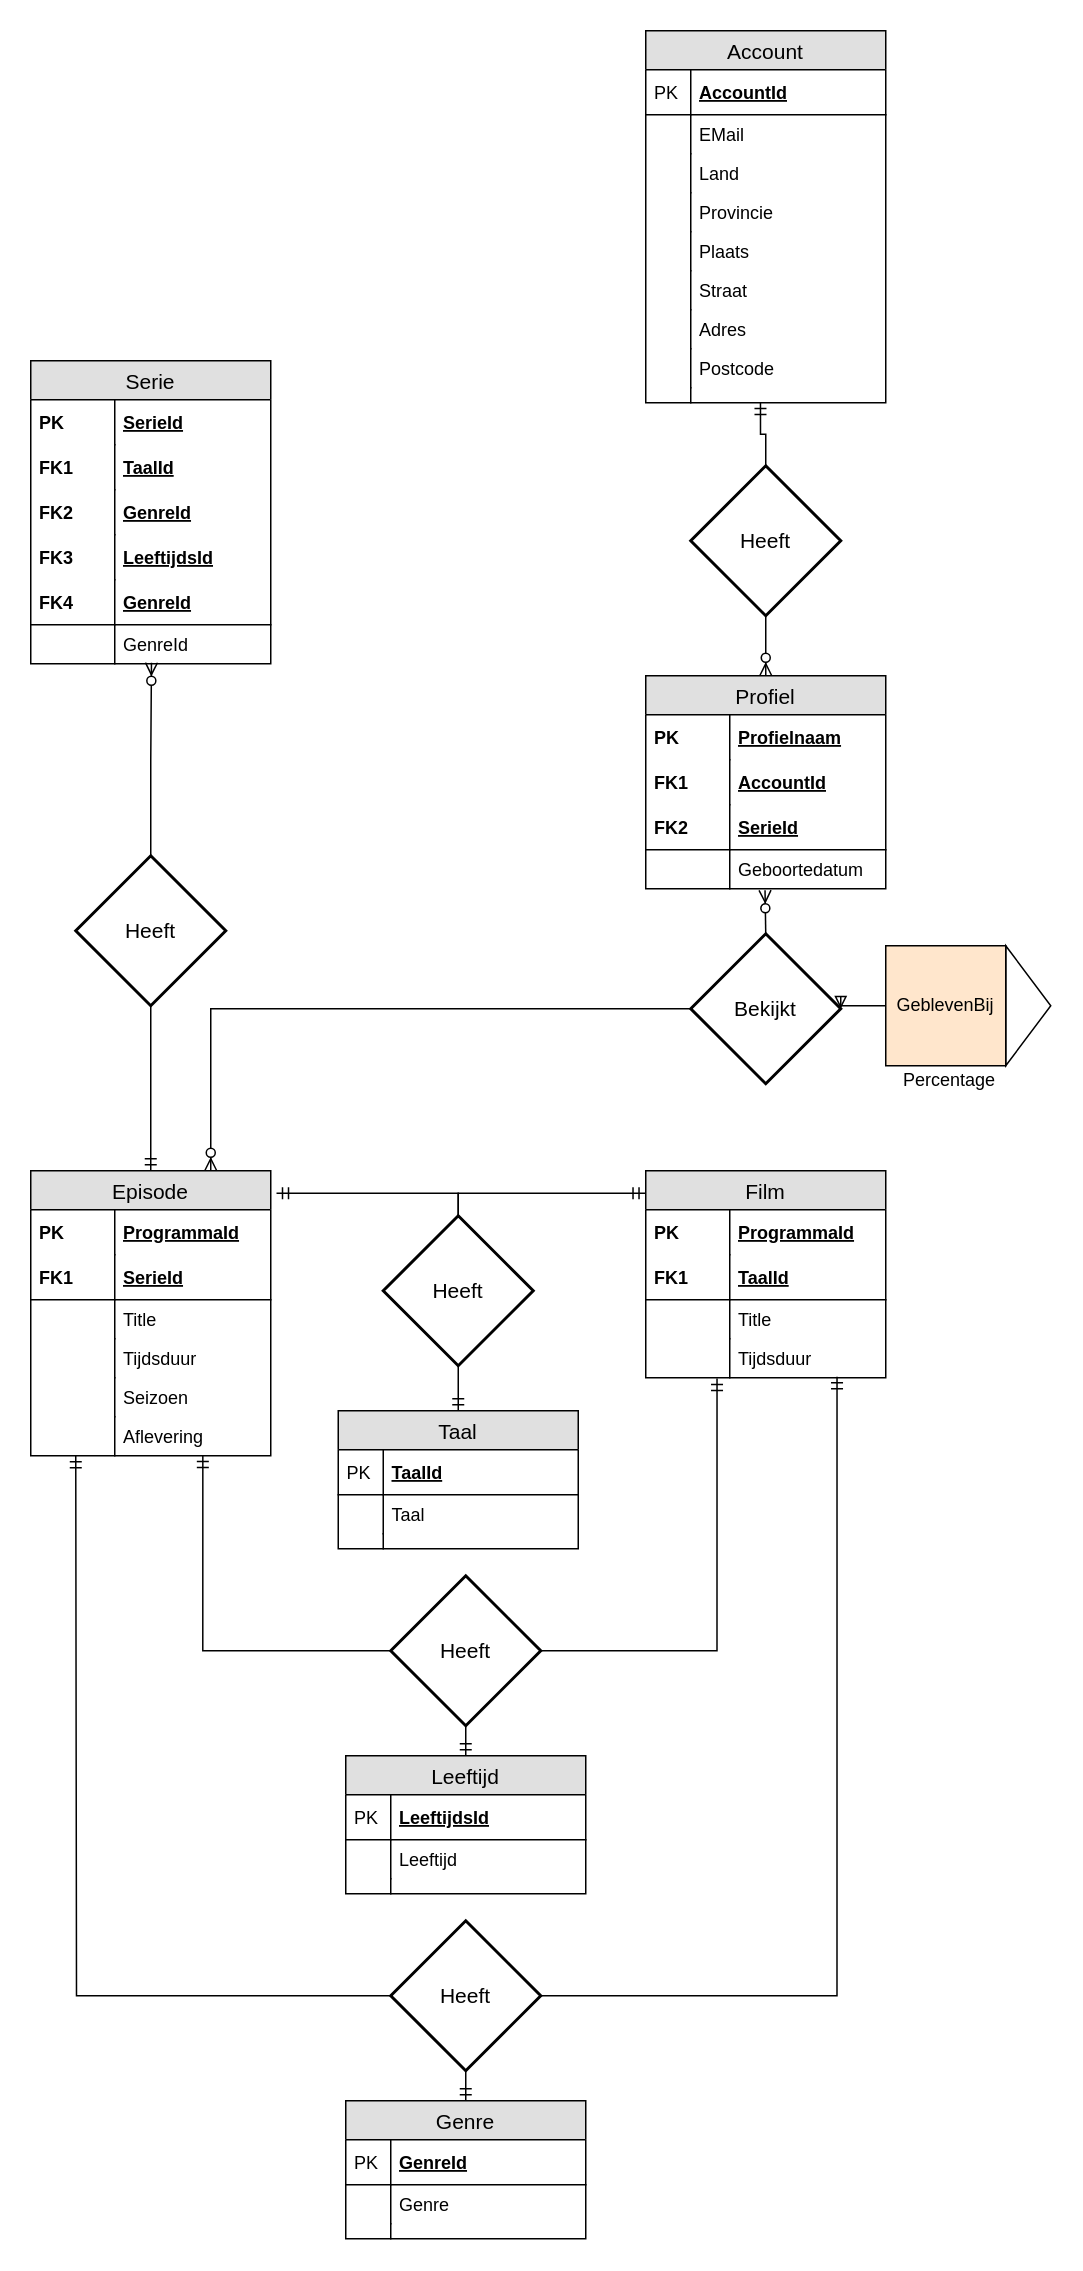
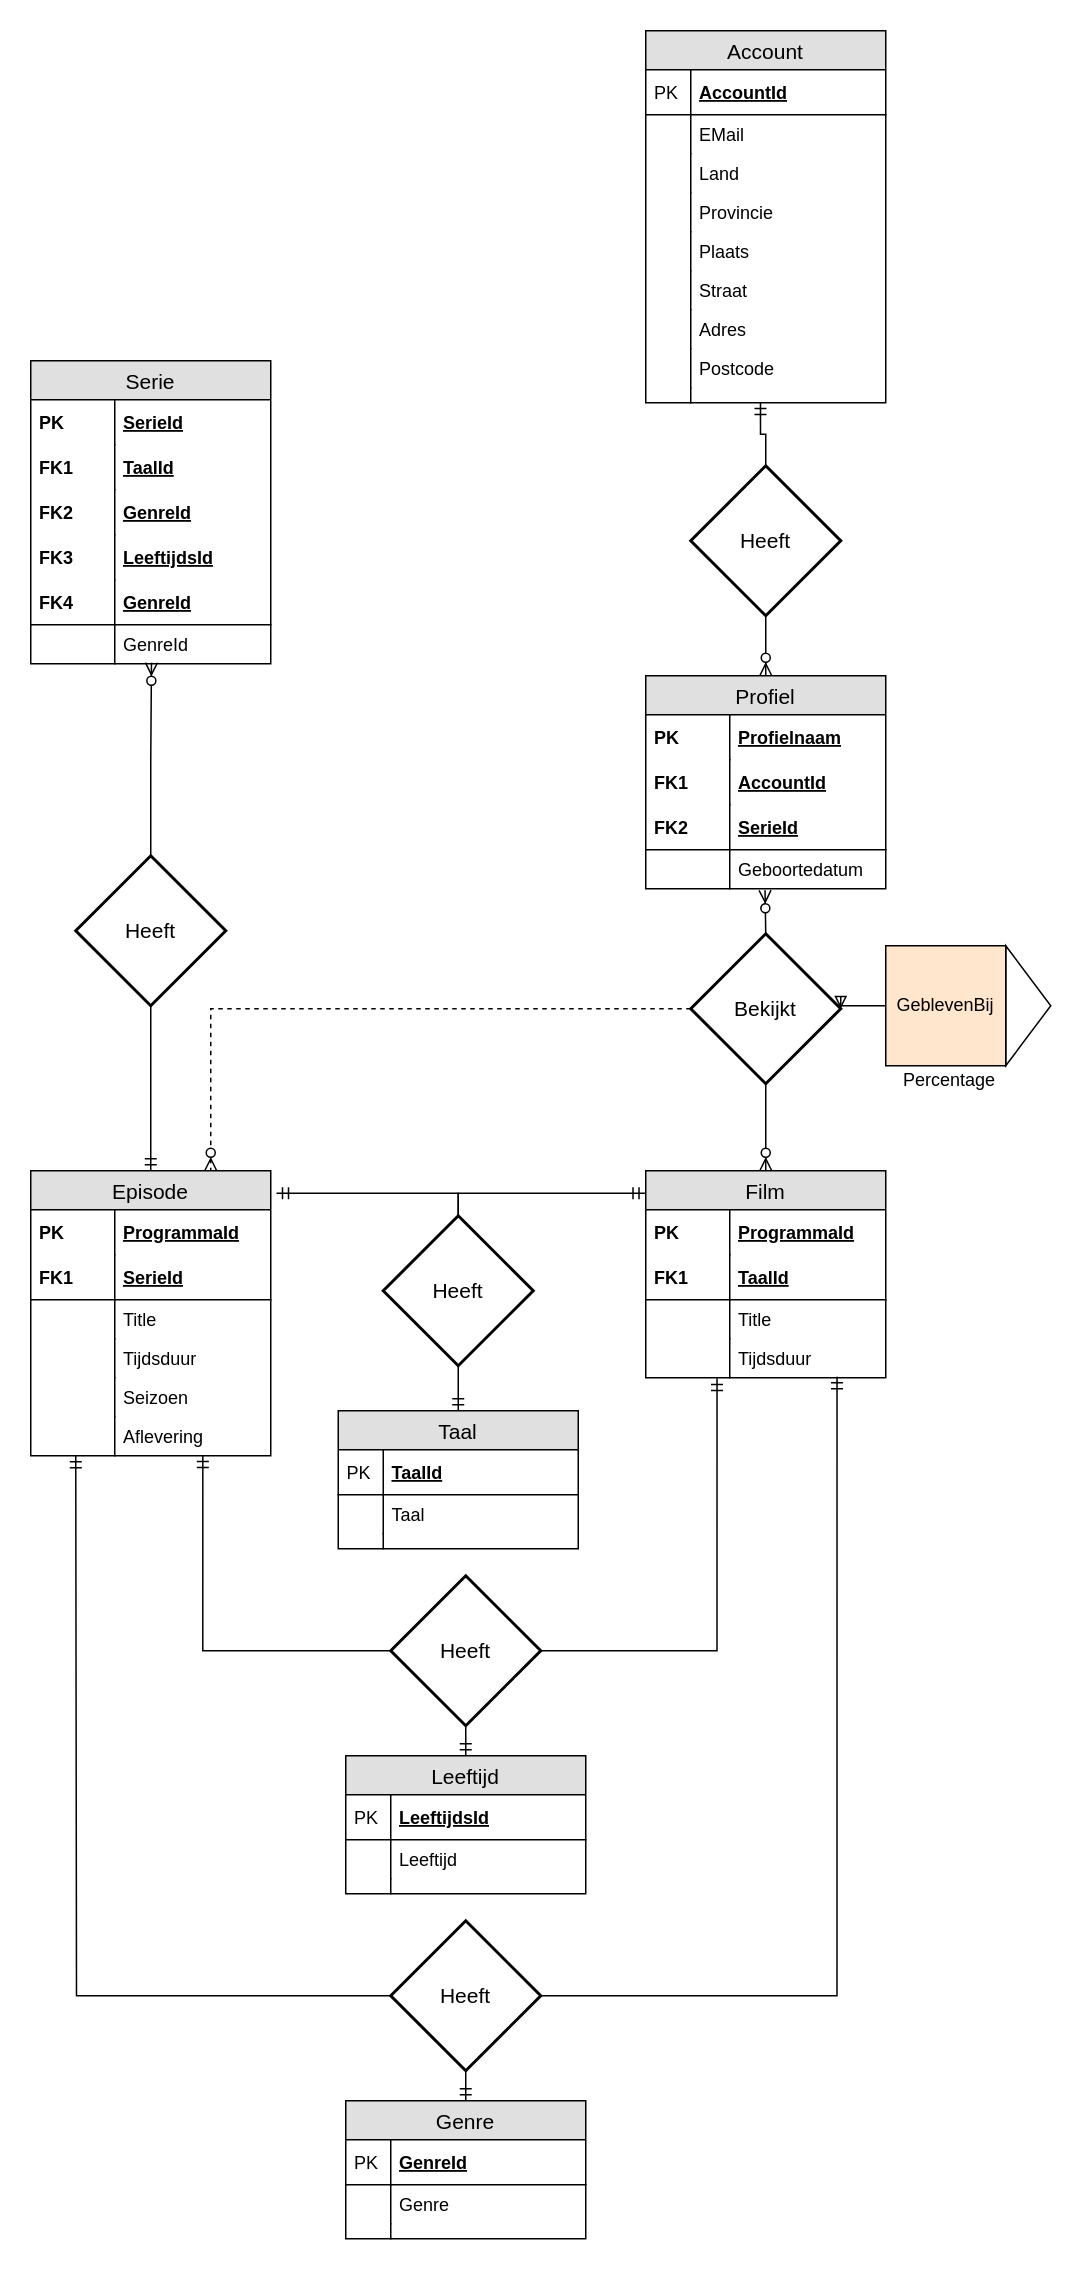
edge "Bekijkt" -> "Episode": style solid -> dashed
edge "Bekijkt" -> "Film": added
